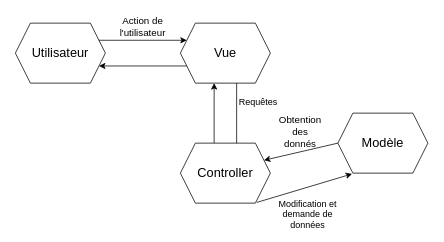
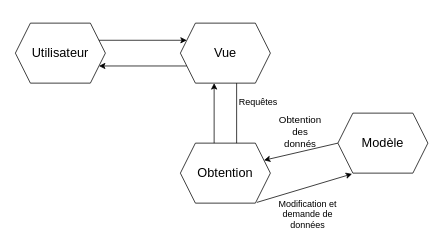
node "Action de l'utilisateur": removed
node "Controller": label "Controller" -> "Obtention"
